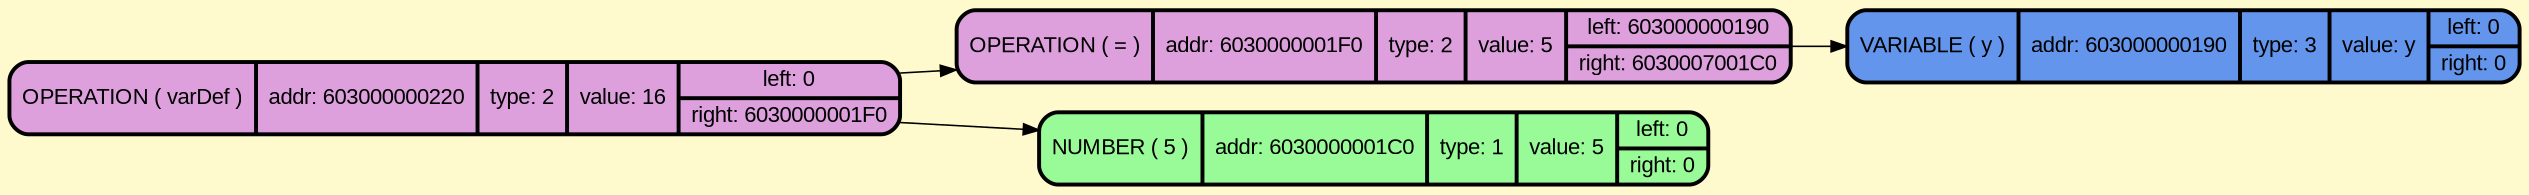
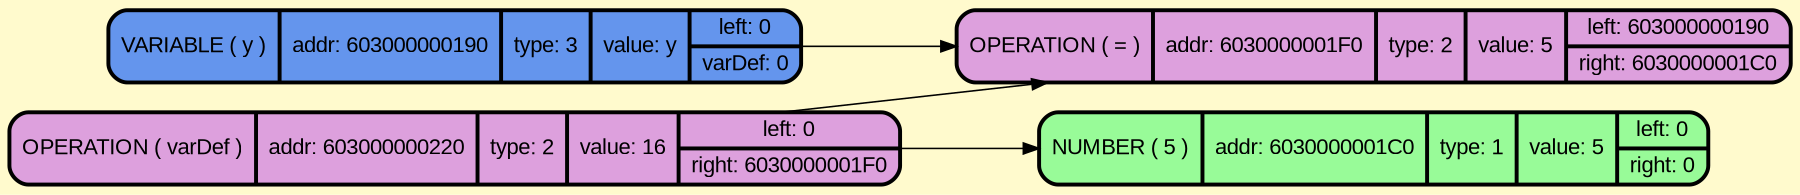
edge "OPERATION ( = )" -> "VARIABLE ( y )": reversed
node "OPERATION ( = )": text "right: 6030007001C0" -> "right: 6030000001C0"
node "VARIABLE ( y )": text "right: 0" -> "varDef: 0"
